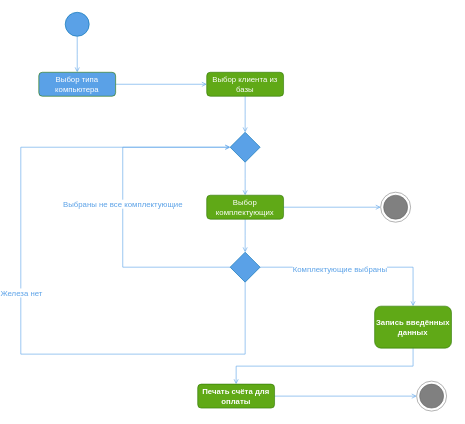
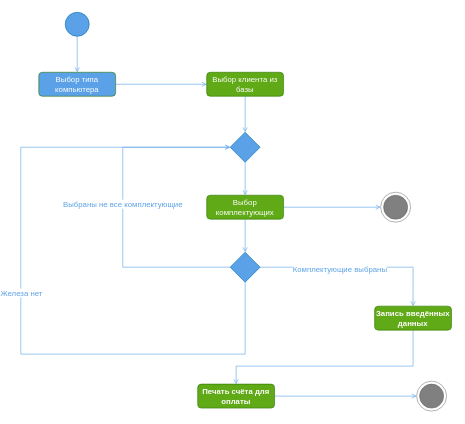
node "Запись введённых данных": size 77x42 -> 77x24
